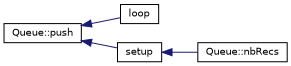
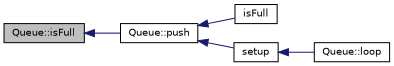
node "loop": label "loop" -> "isFull"
node "Queue::isFull": added
node "Queue::nbRecs": label "Queue::nbRecs" -> "Queue::loop"
